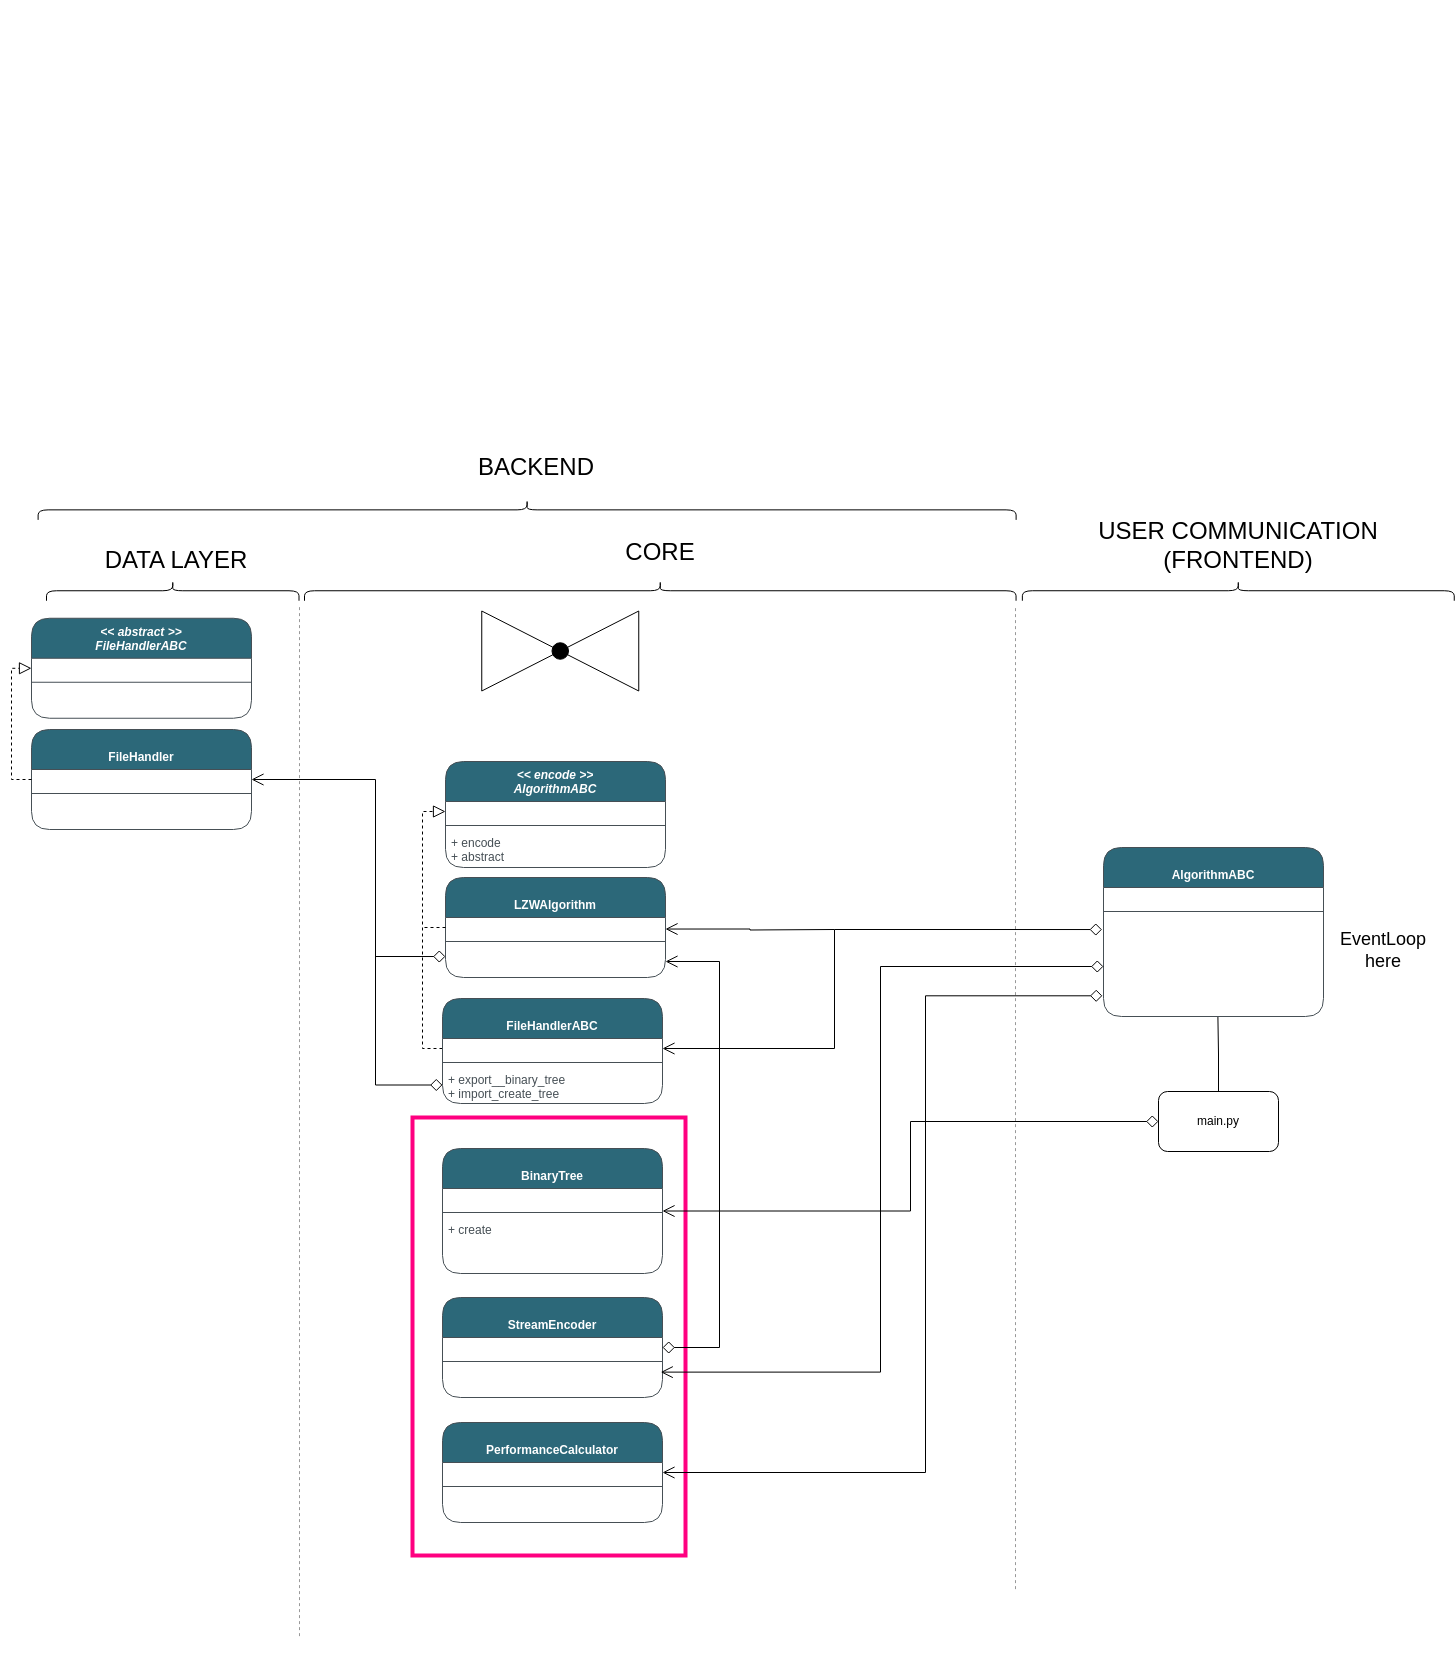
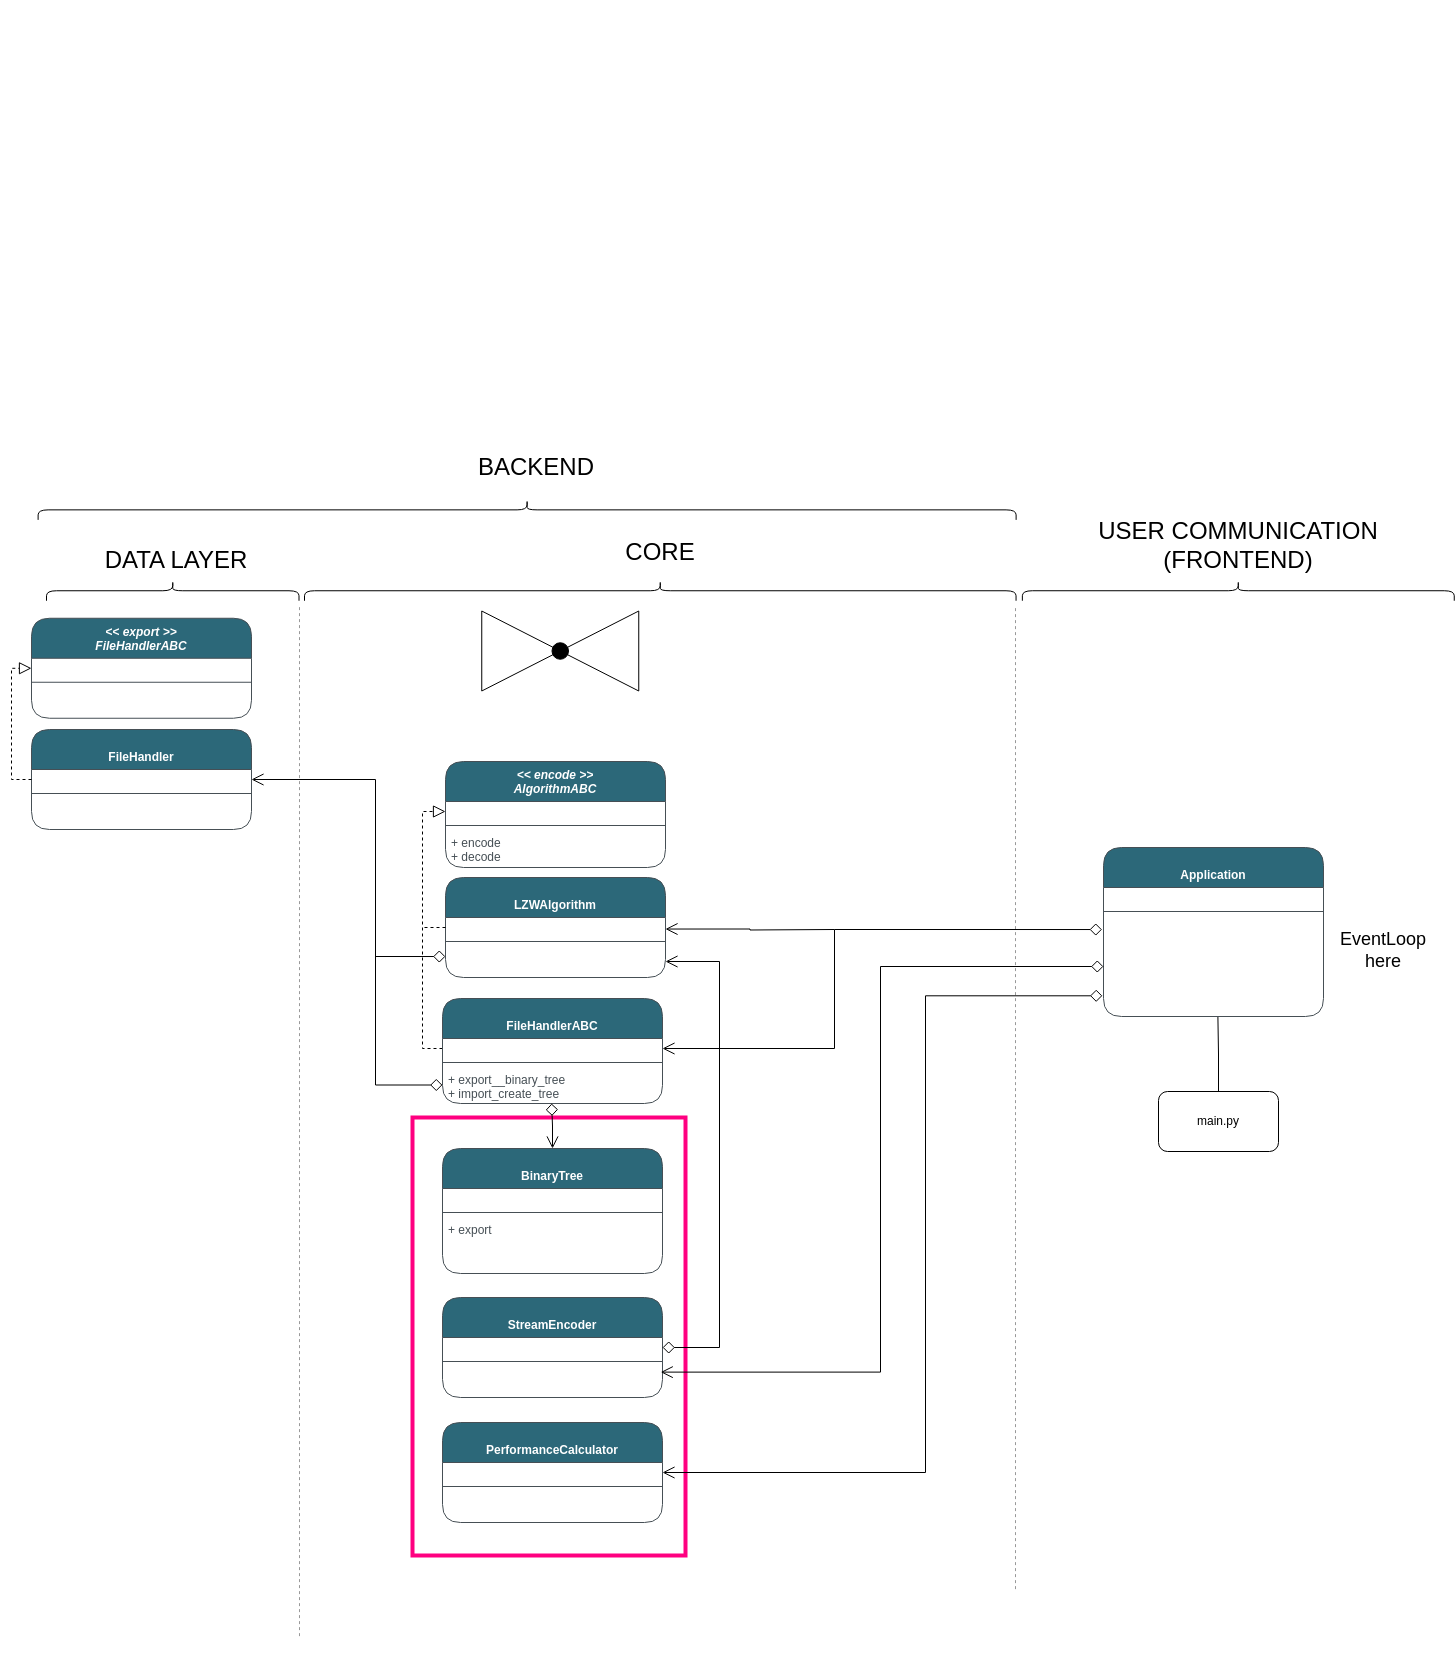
node "<< abstract >> FileHandlerABC": label "<< abstract >> FileHandlerABC" -> "<< export >> FileHandlerABC"
node "+ encode + abstract": label "+ encode + abstract" -> "+ encode + decode"
node "AlgorithmABC": label "AlgorithmABC" -> "Application"
edge "main.py" -- "BinaryTree": now "+ export__binary_tree+ import_create_tree" -- "BinaryTree"
node "+ create": label "+ create" -> "+ export"
